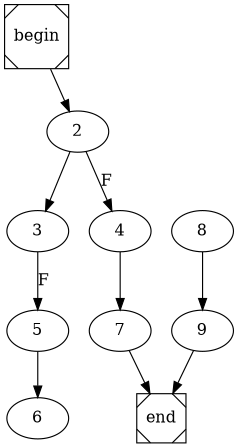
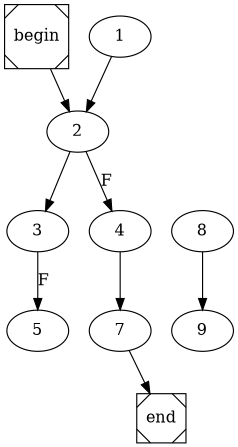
node "1": added
edge "9" -> "end": removed
node "6": removed
